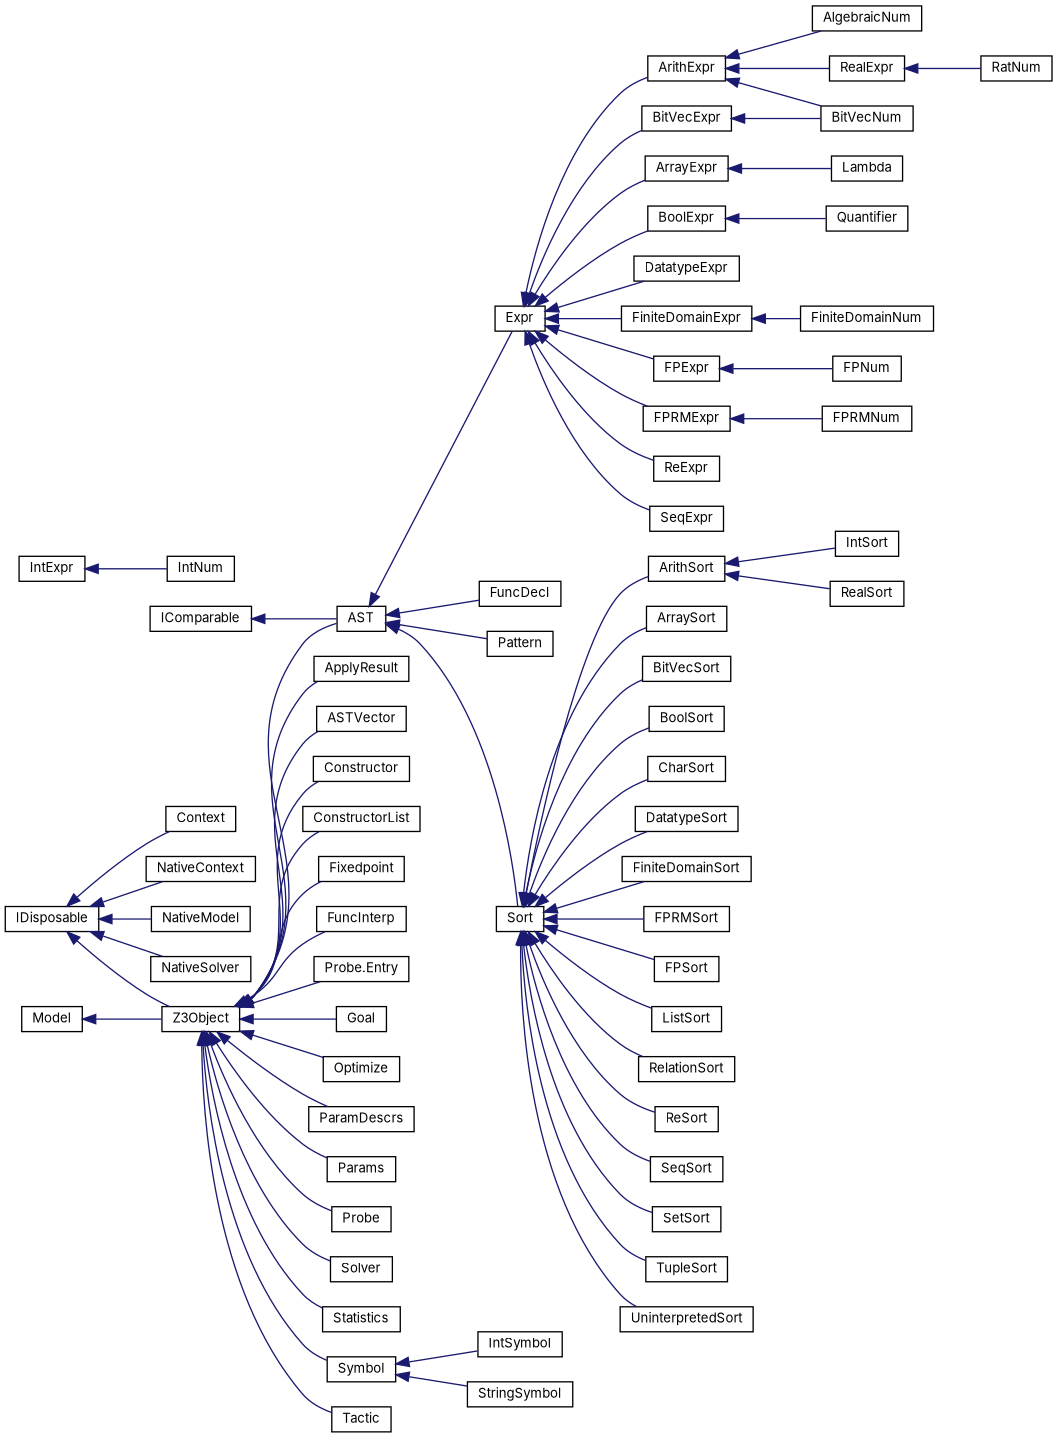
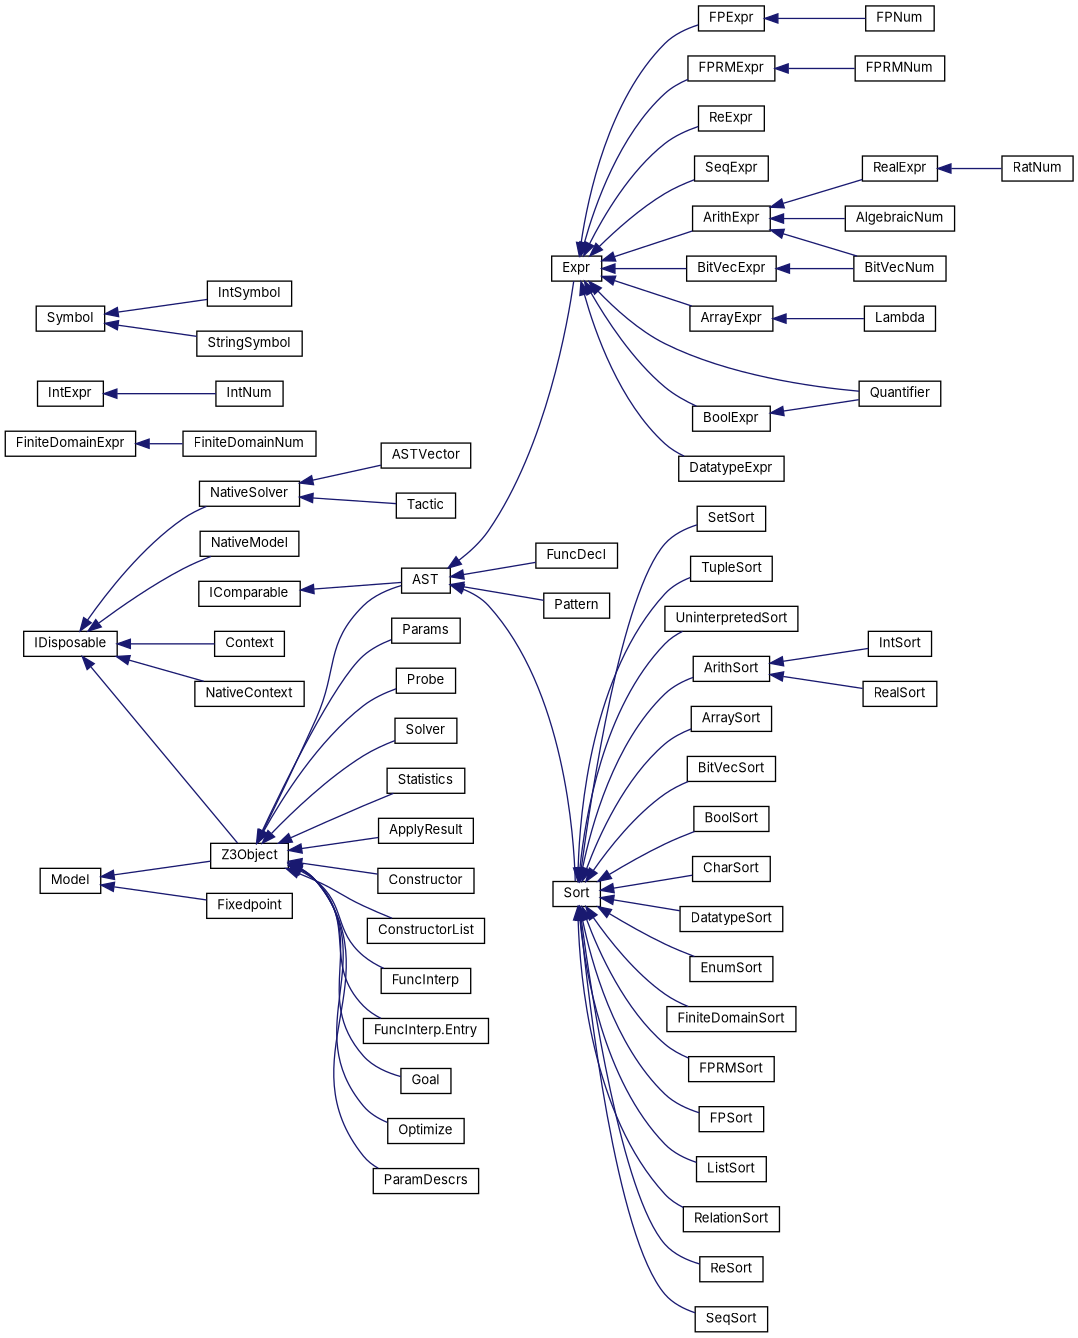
edge "FiniteDomainExpr" -> "Expr": now "Quantifier" -> "Expr"
edge "ASTVector" -> "Z3Object": now "ASTVector" -> "NativeSolver"
edge "Fixedpoint" -> "Z3Object": now "Fixedpoint" -> "Model"
node "Probe.Entry": label "Probe.Entry" -> "FuncInterp.Entry"
node "EnumSort": added
edge "Symbol" -> "Z3Object": removed
edge "Tactic" -> "Z3Object": now "Tactic" -> "NativeSolver"
